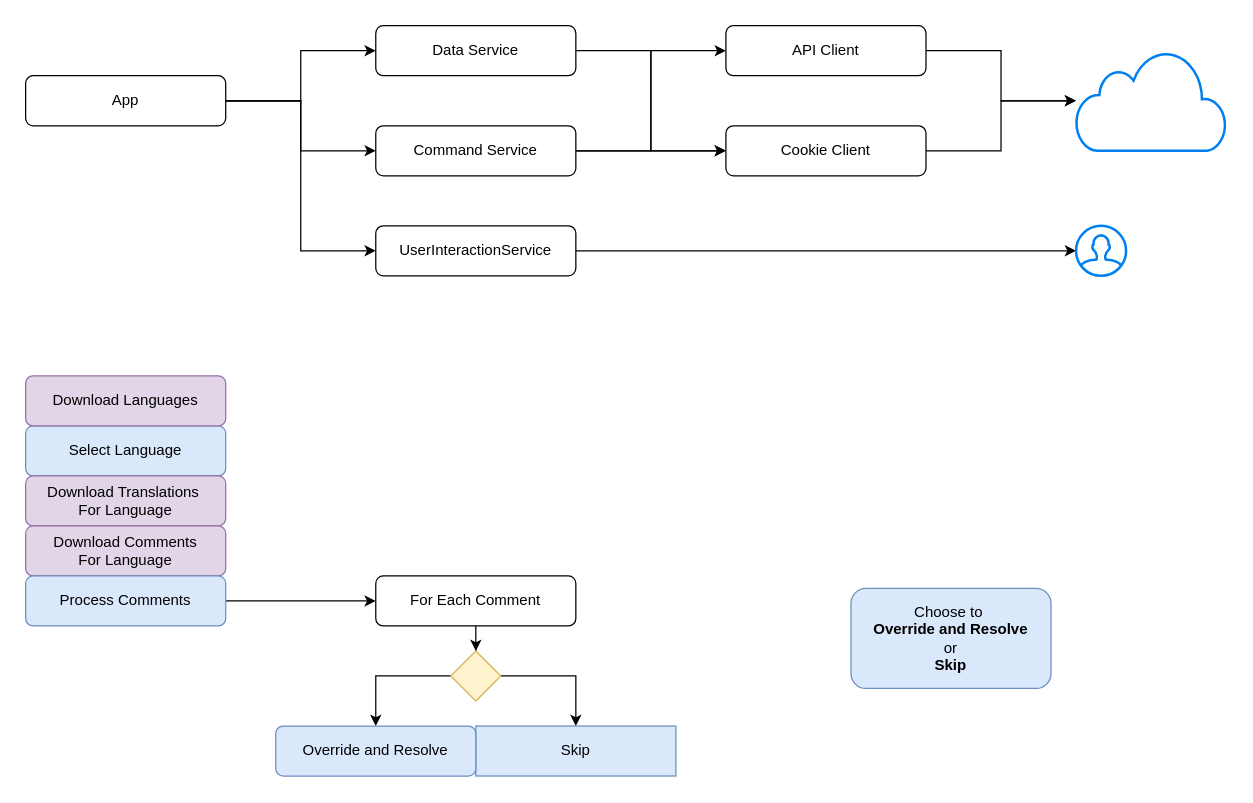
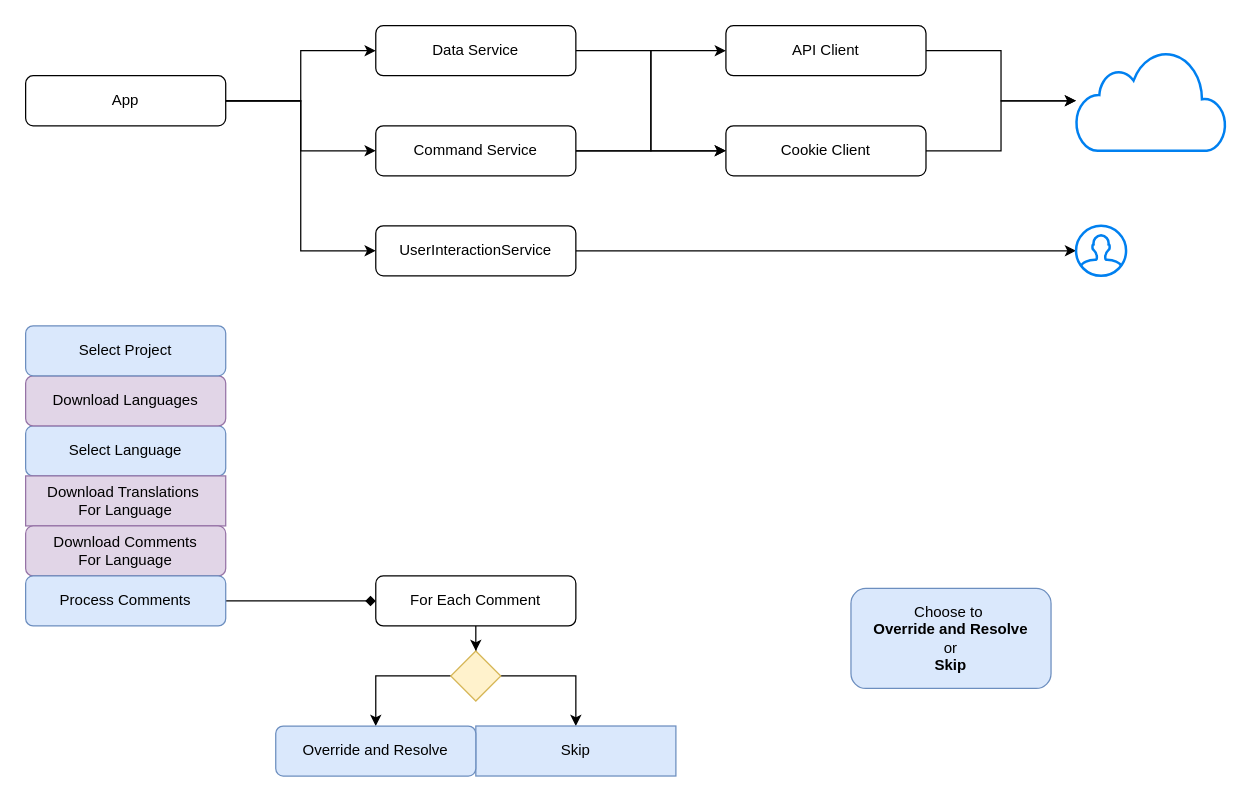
node "Select Project": added
node "Download Translations For Language": shape rounded rectangle -> rectangle
edge "Process Comments" -> "For Each Comment": arrowhead classic -> diamond
